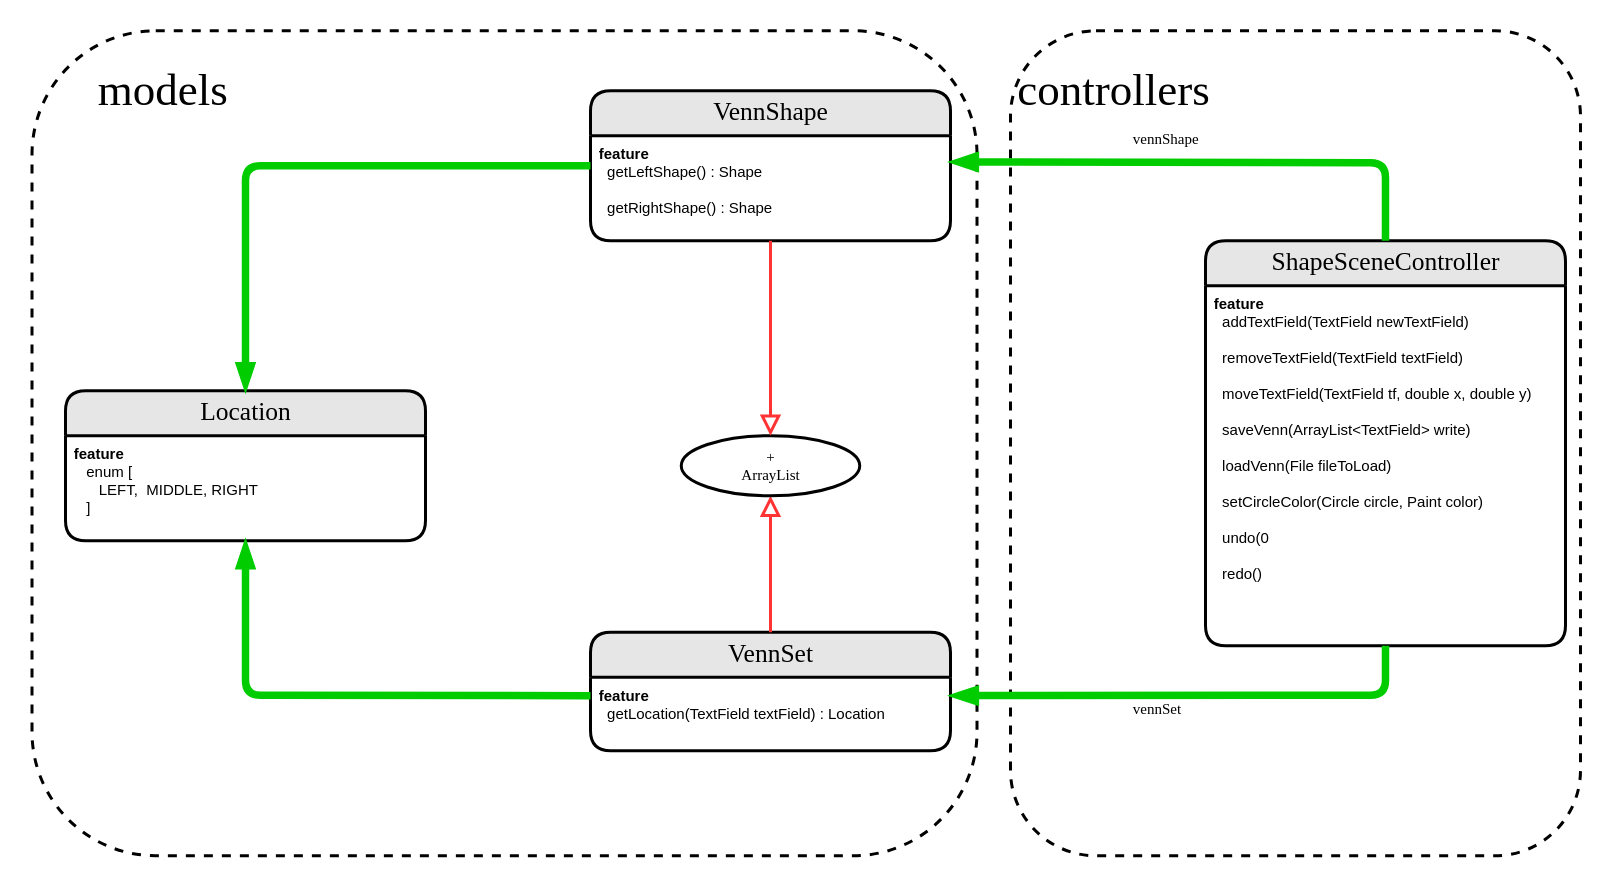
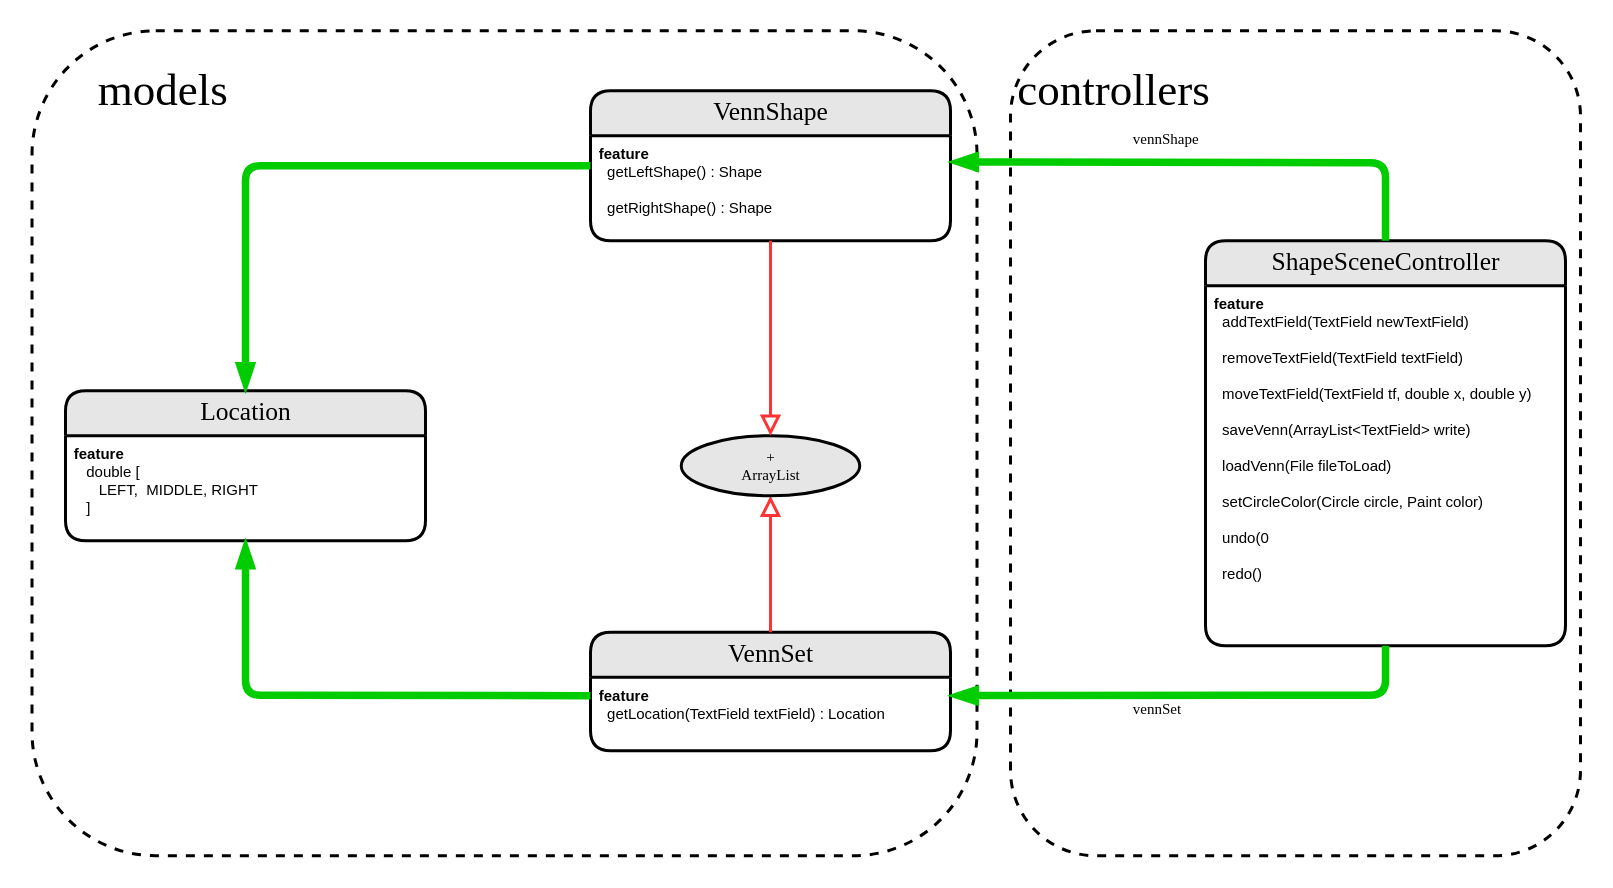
node "+ ArrayList": fillcolor #ffffff -> #e6e6e6
node "feature enum [ LEFT, MIDDLE, RIGHT ]": label "feature enum [ LEFT, MIDDLE, RIGHT ]" -> "feature double [ LEFT, MIDDLE, RIGHT ]"
